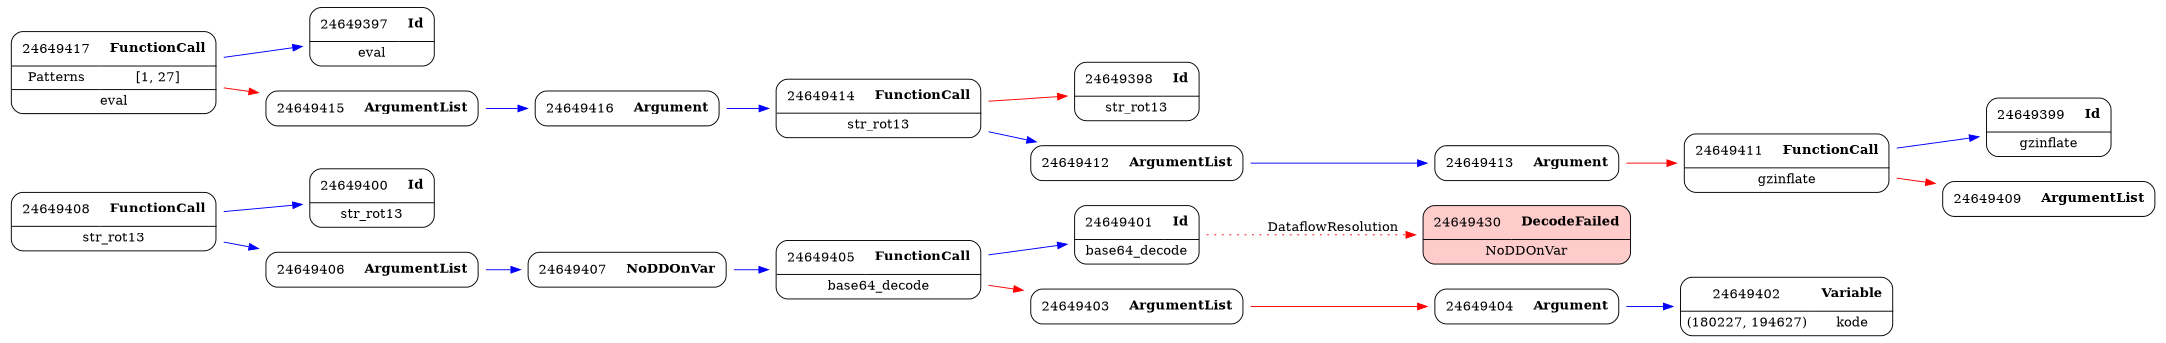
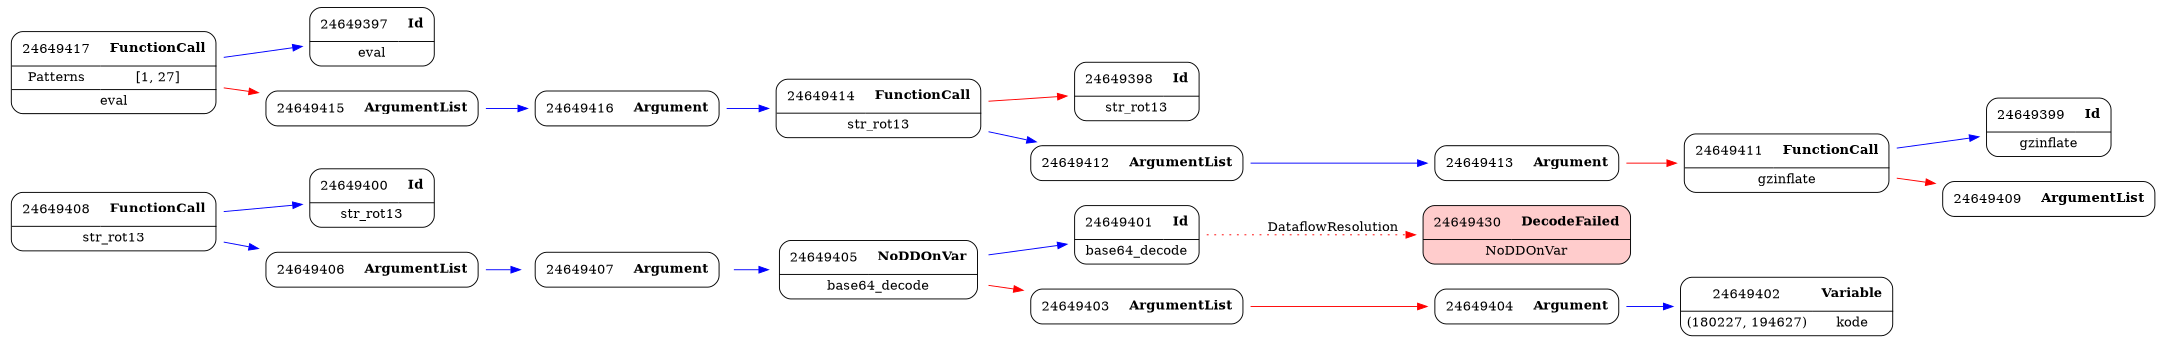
node "24649405": text "FunctionCall" -> "NoDDOnVar"
node "24649407": text "NoDDOnVar" -> "Argument"
